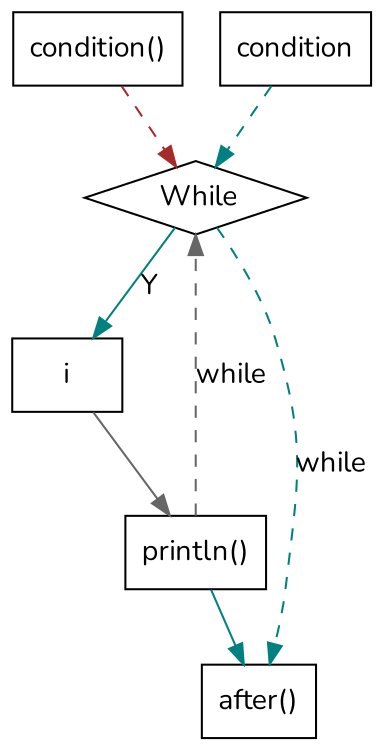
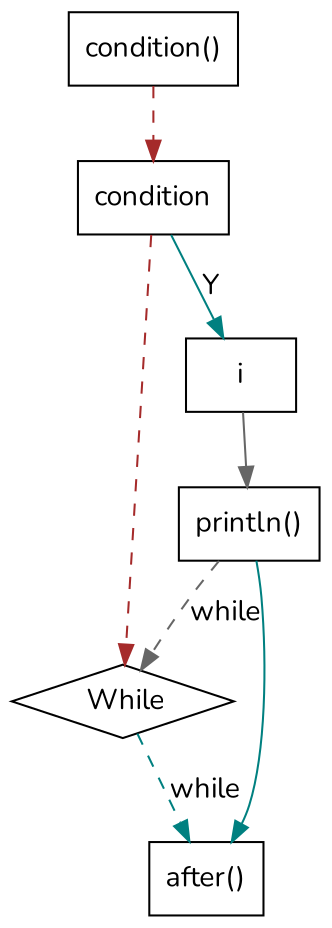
edge "condition()" -> "While": now "condition()" -> "condition"
edge "condition" -> "While": color teal -> brown
edge "While" -> "i": now "condition" -> "i"
